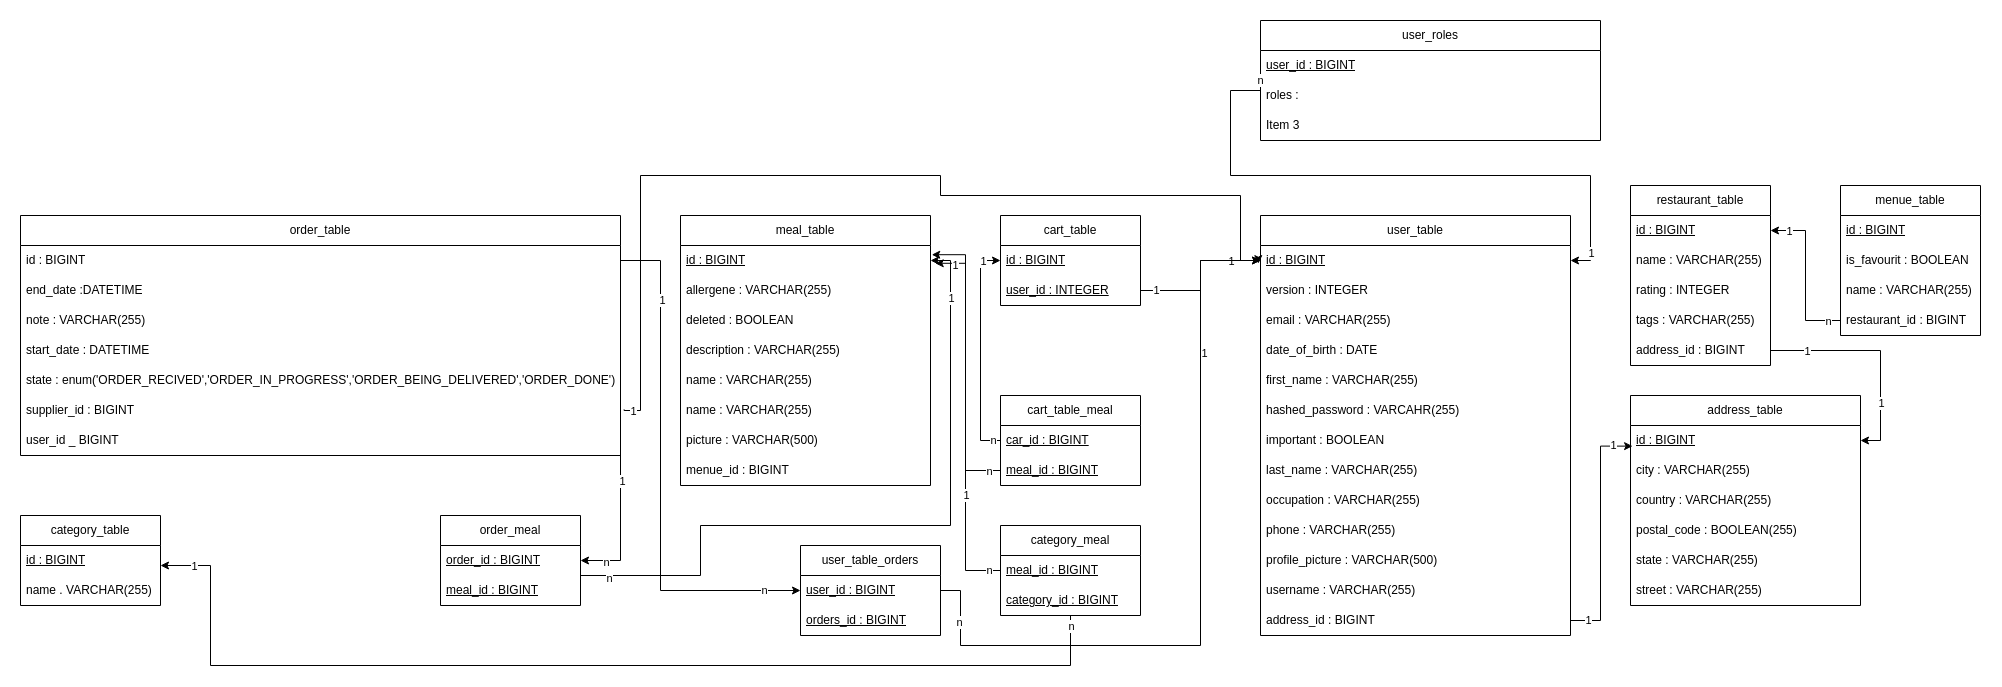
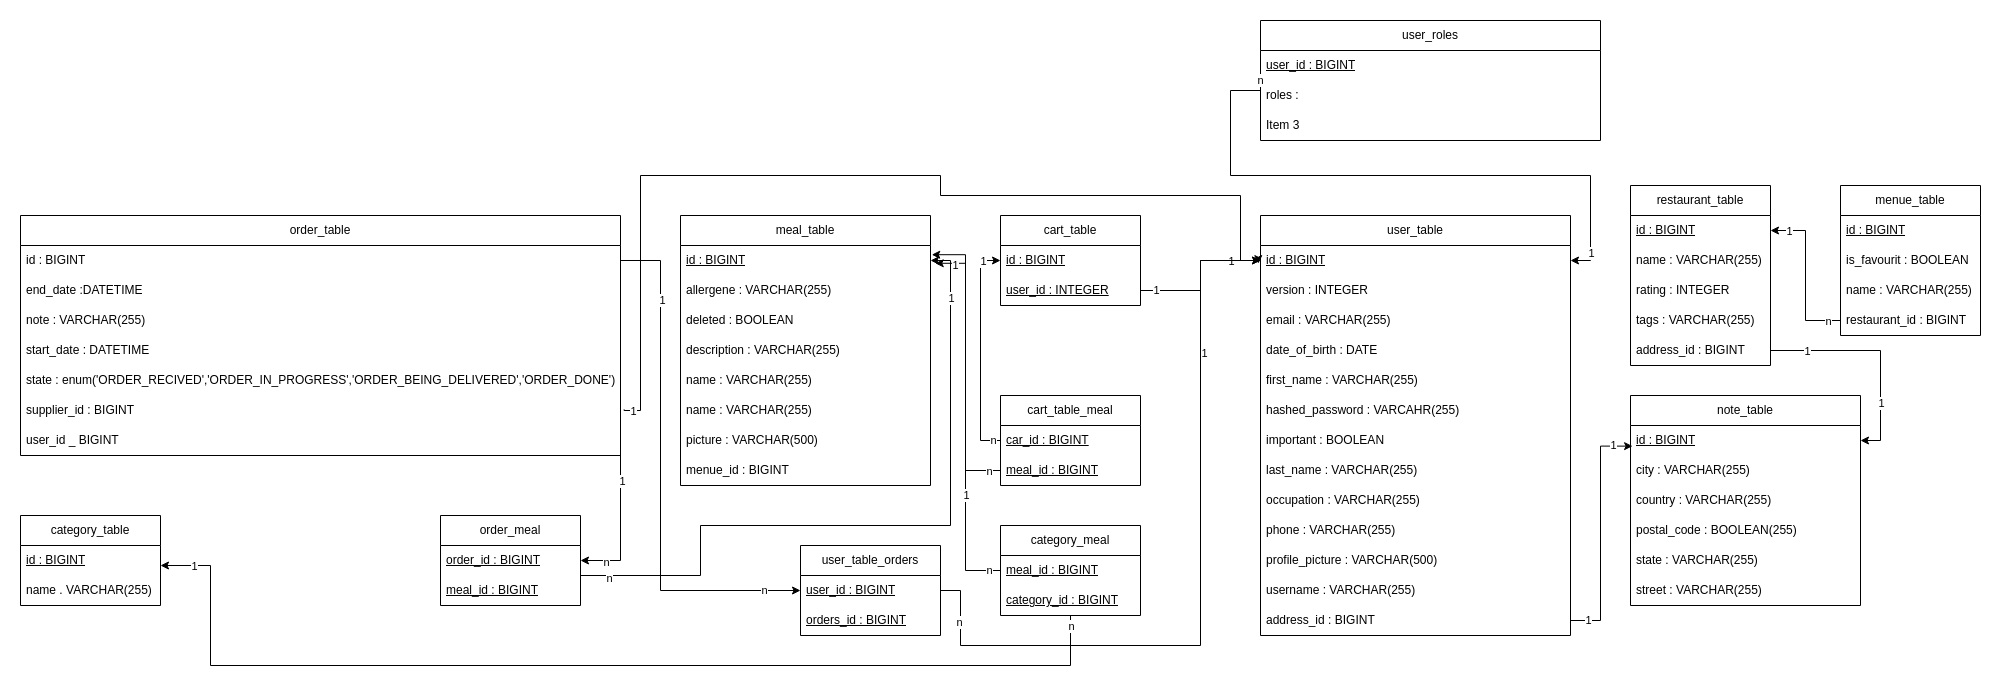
node "address_table": label "address_table" -> "note_table"
